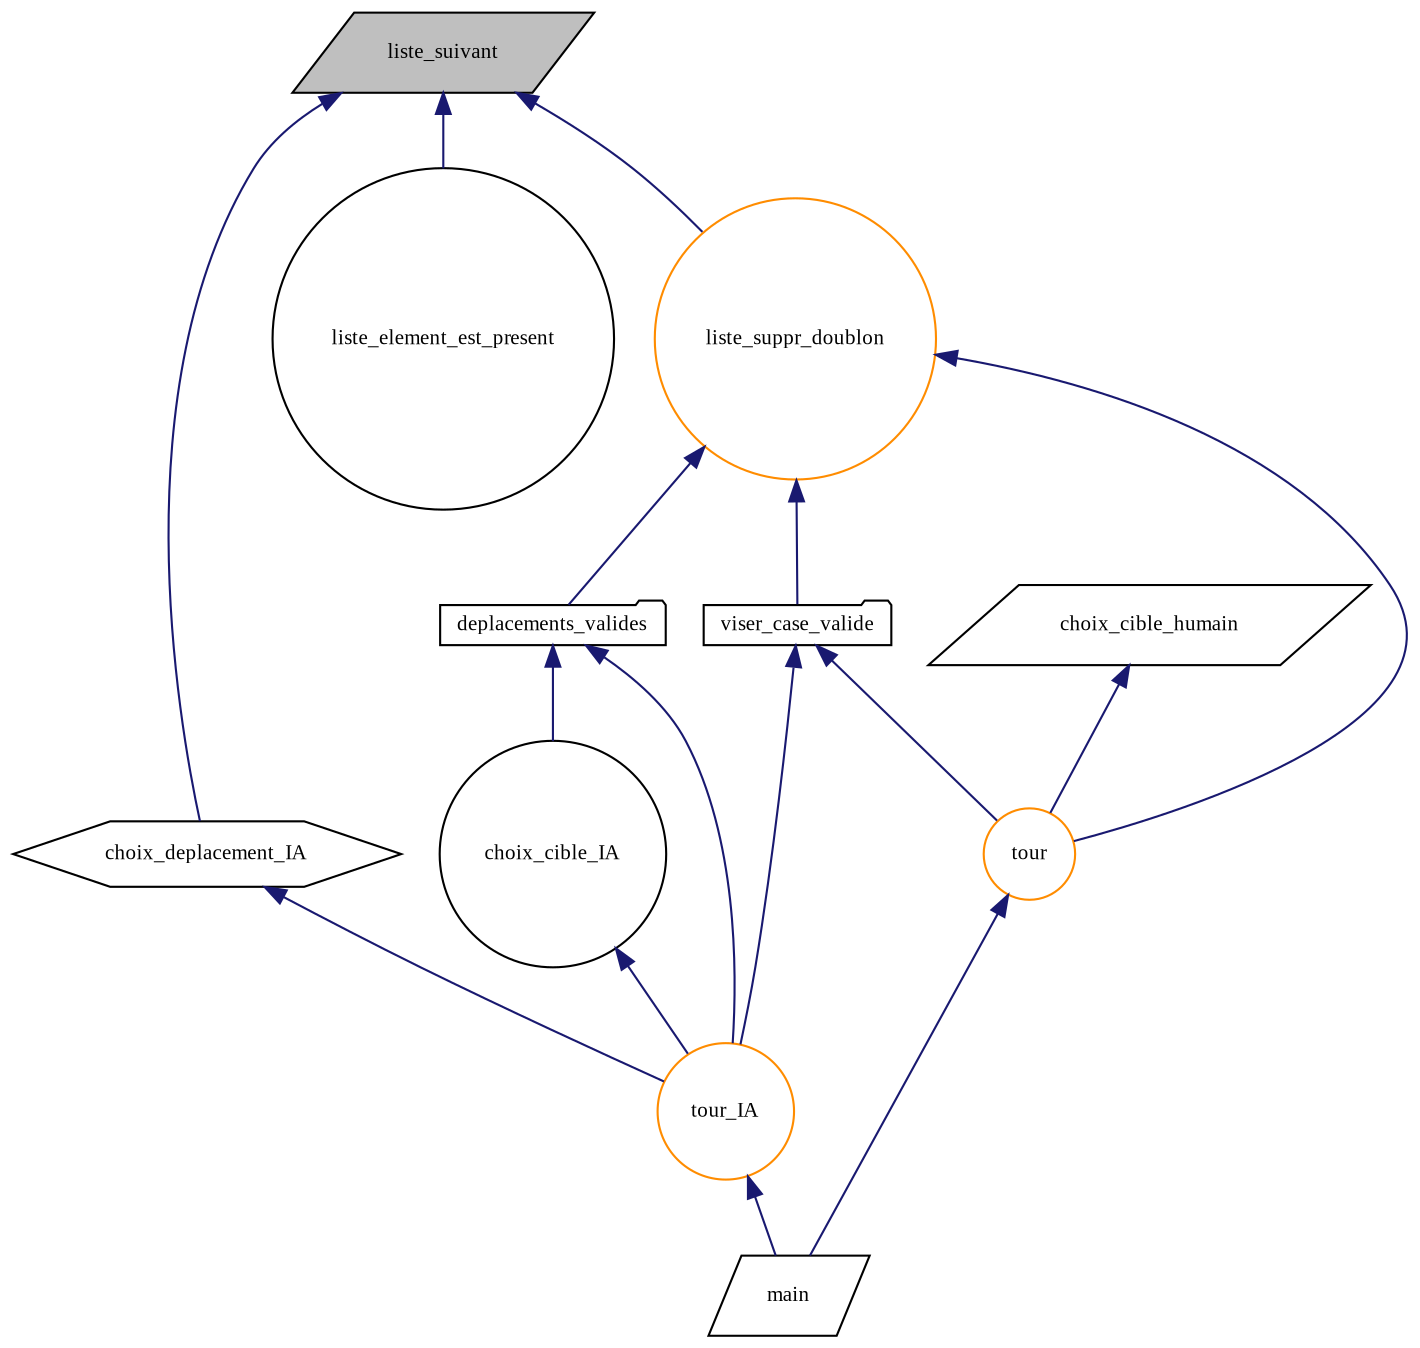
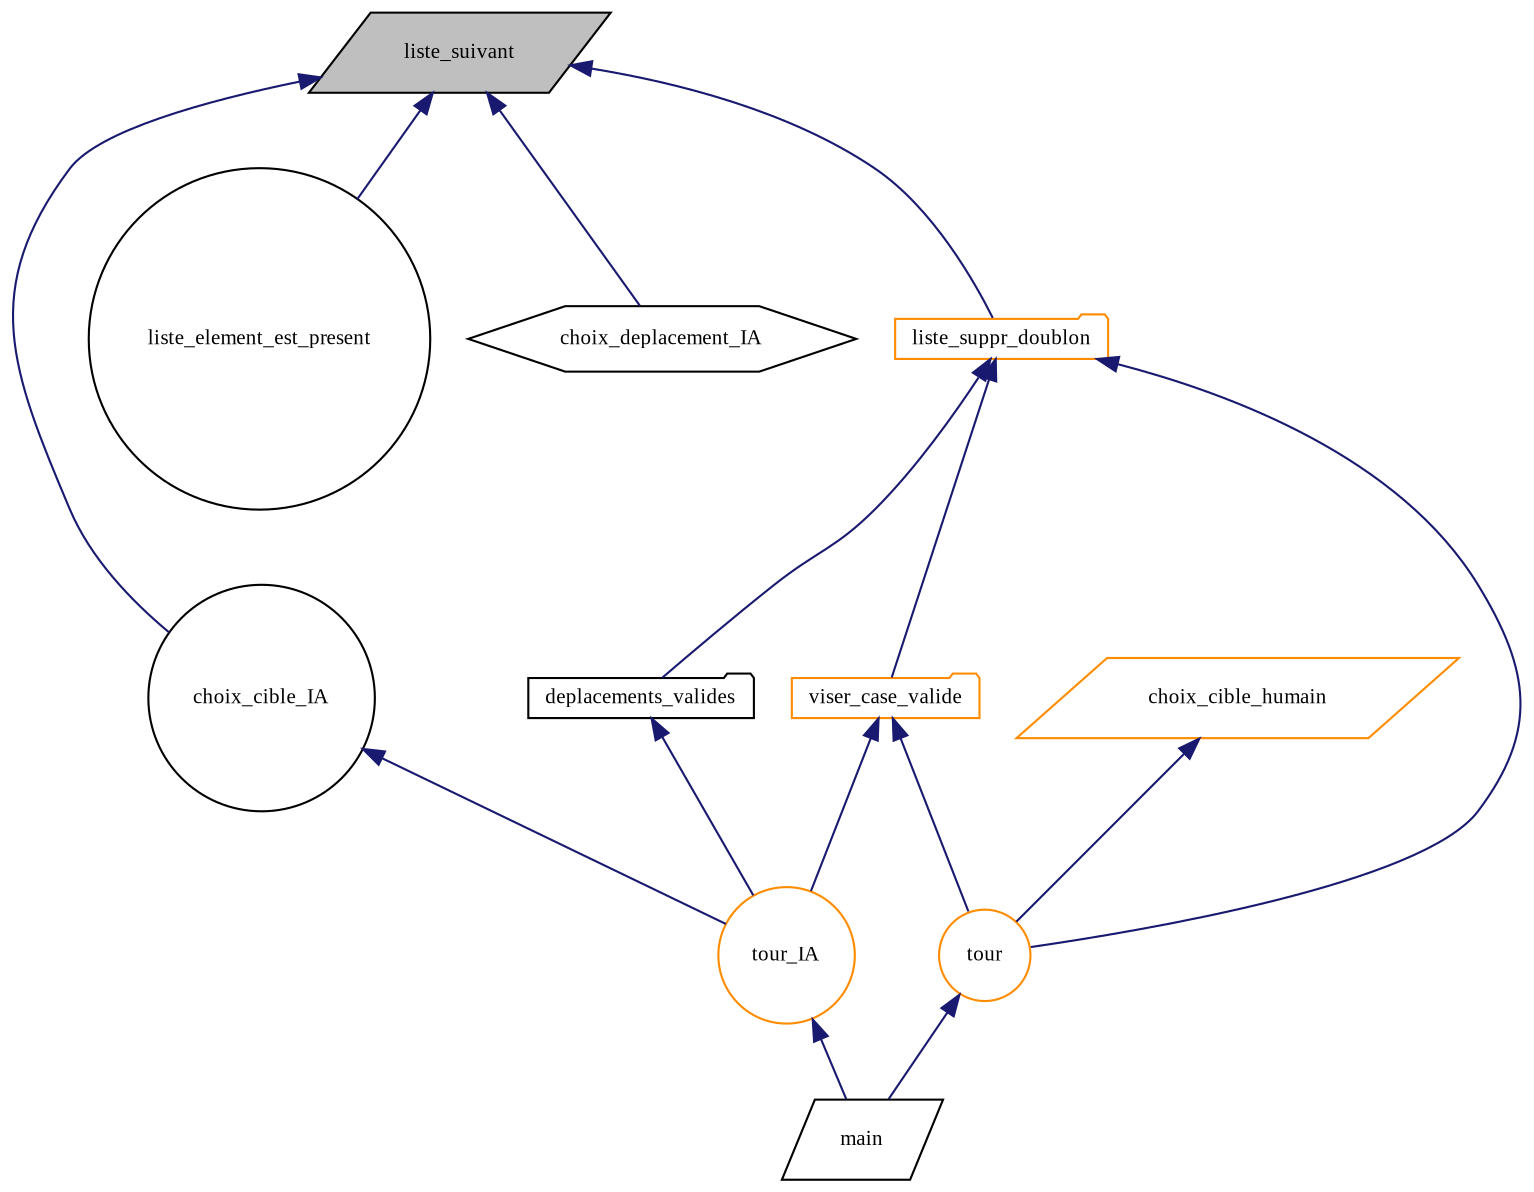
node "liste_suppr_doublon": shape circle -> folder
node "viser_case_valide": color black -> darkorange
node "choix_cible_humain": color black -> darkorange
edge "choix_cible_IA" -> "deplacements_valides": now "choix_cible_IA" -> "liste_suivant"
edge "tour_IA" -> "choix_deplacement_IA": removed
